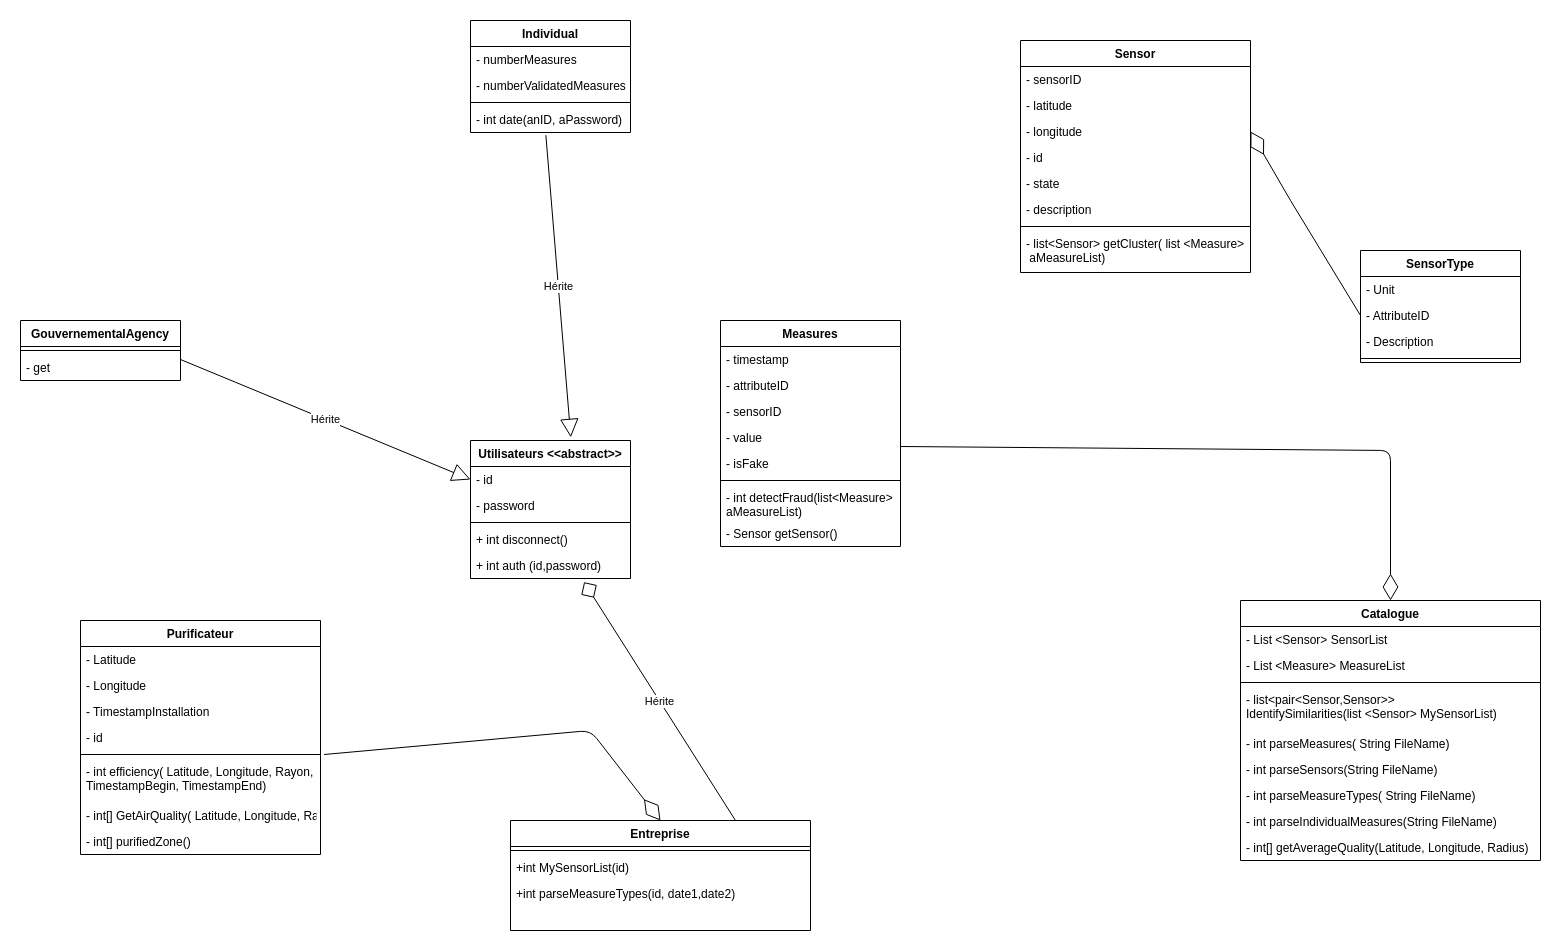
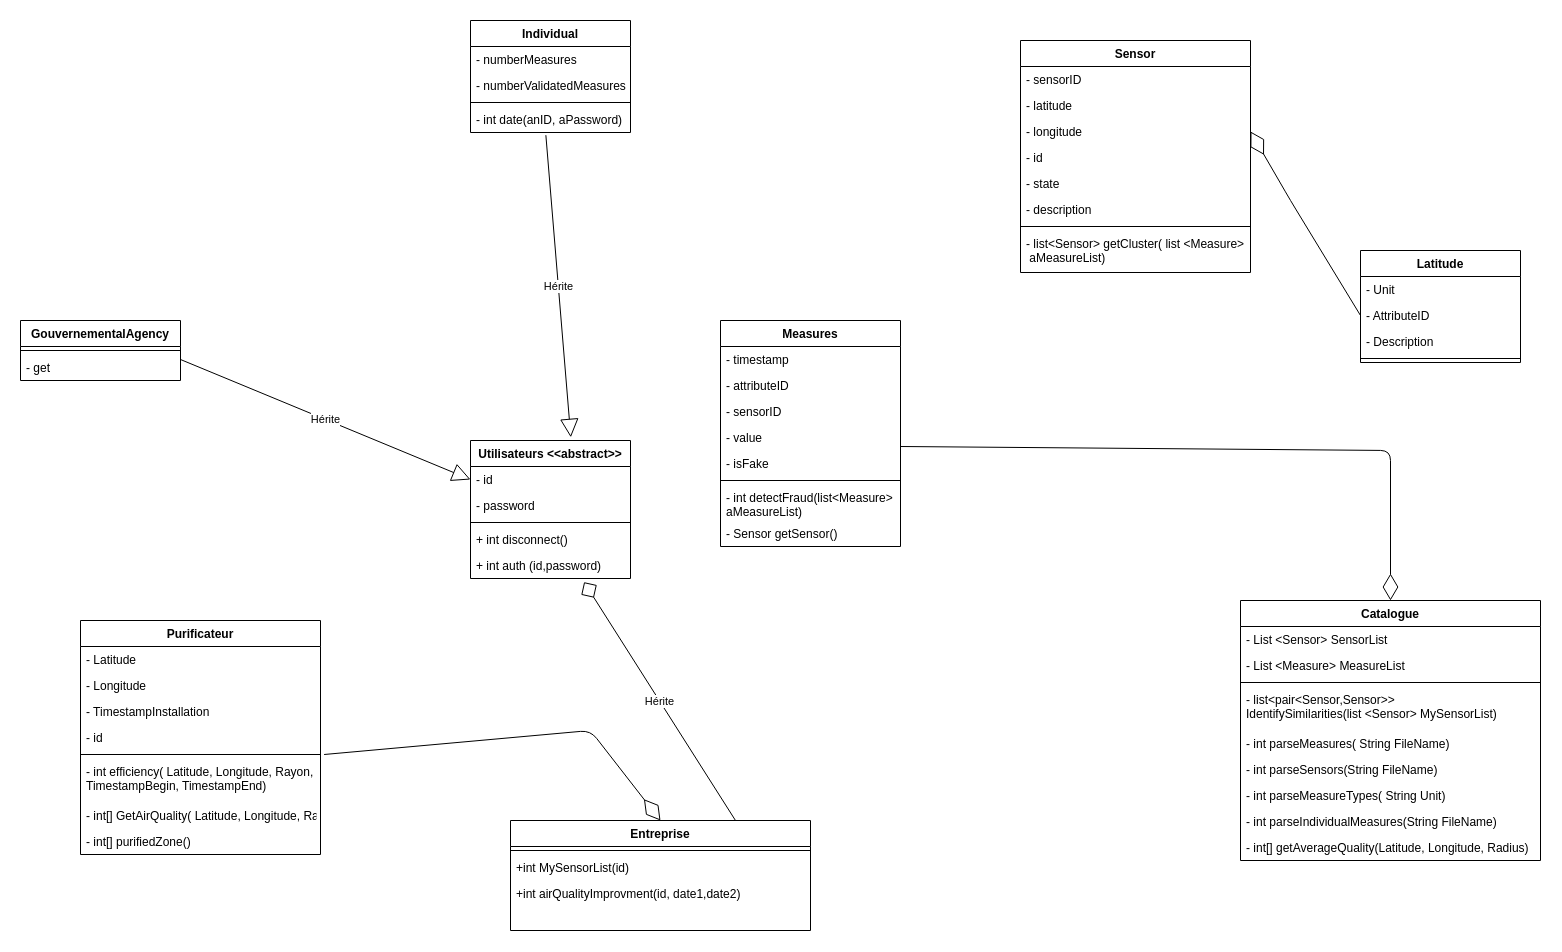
node "SensorType": label "SensorType" -> "Latitude"
node "- int parseMeasureTypes( String FileName)": label "- int parseMeasureTypes( String FileName)" -> "- int parseMeasureTypes( String Unit)"
node "+int parseMeasureTypes(id, date1,date2)": label "+int parseMeasureTypes(id, date1,date2)" -> "+int airQualityImprovment(id, date1,date2)"
